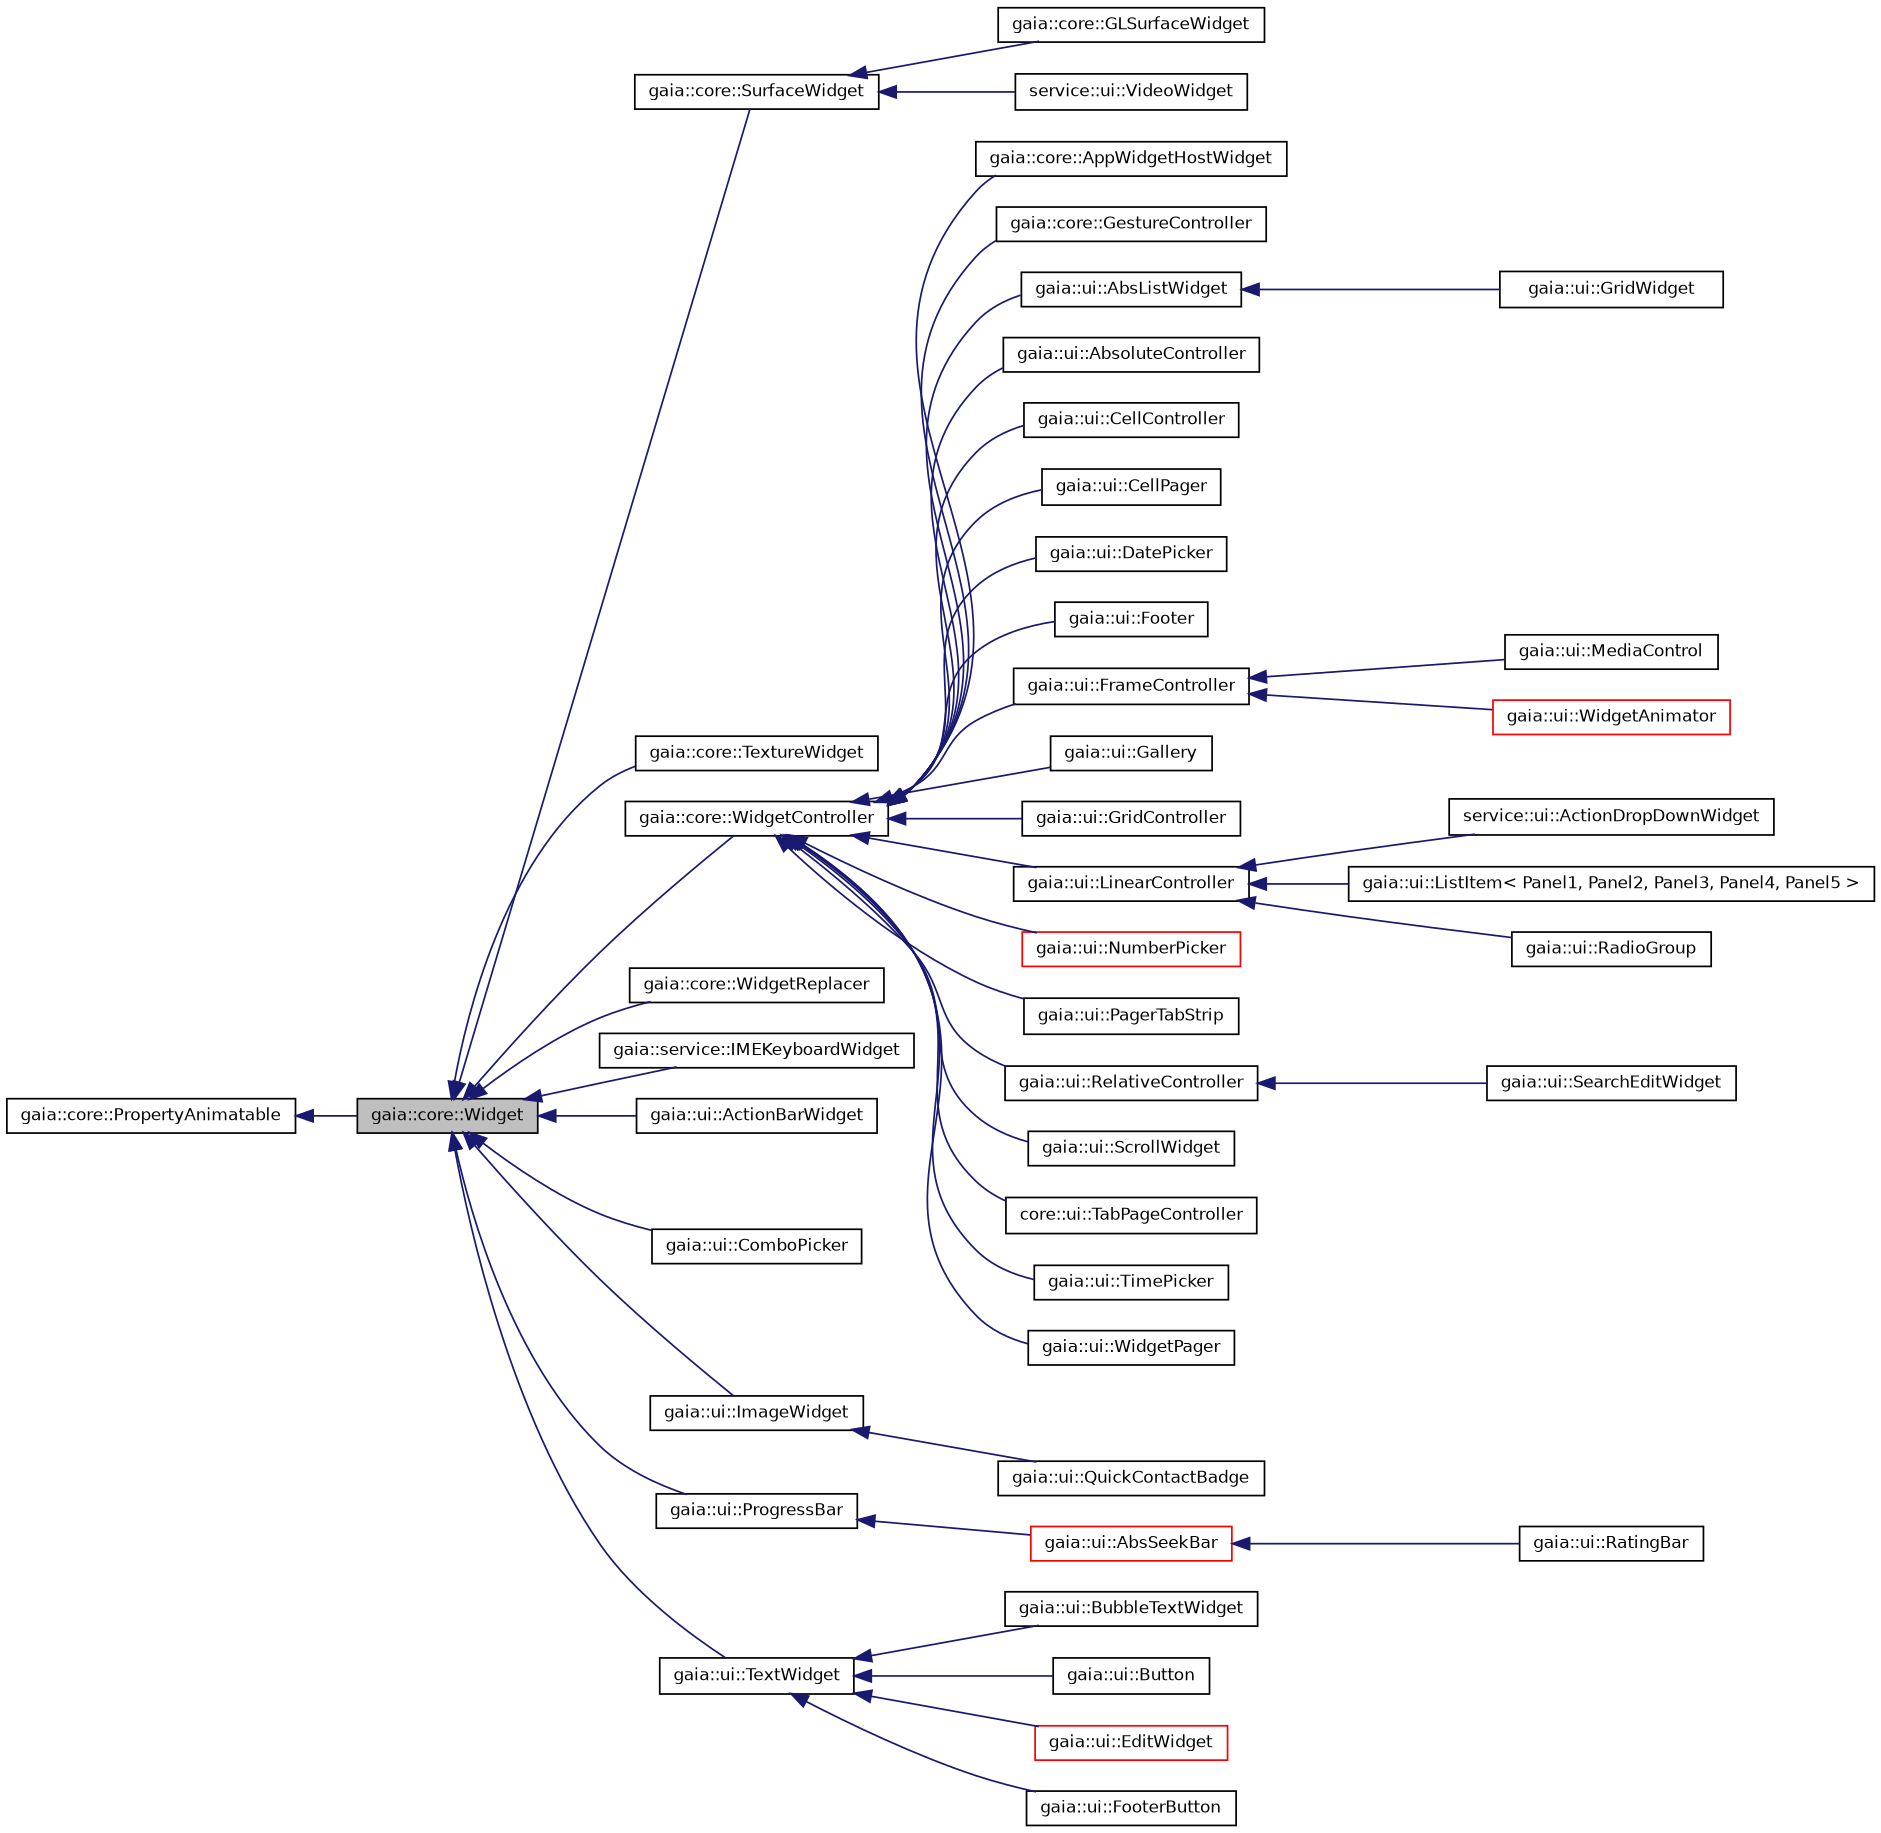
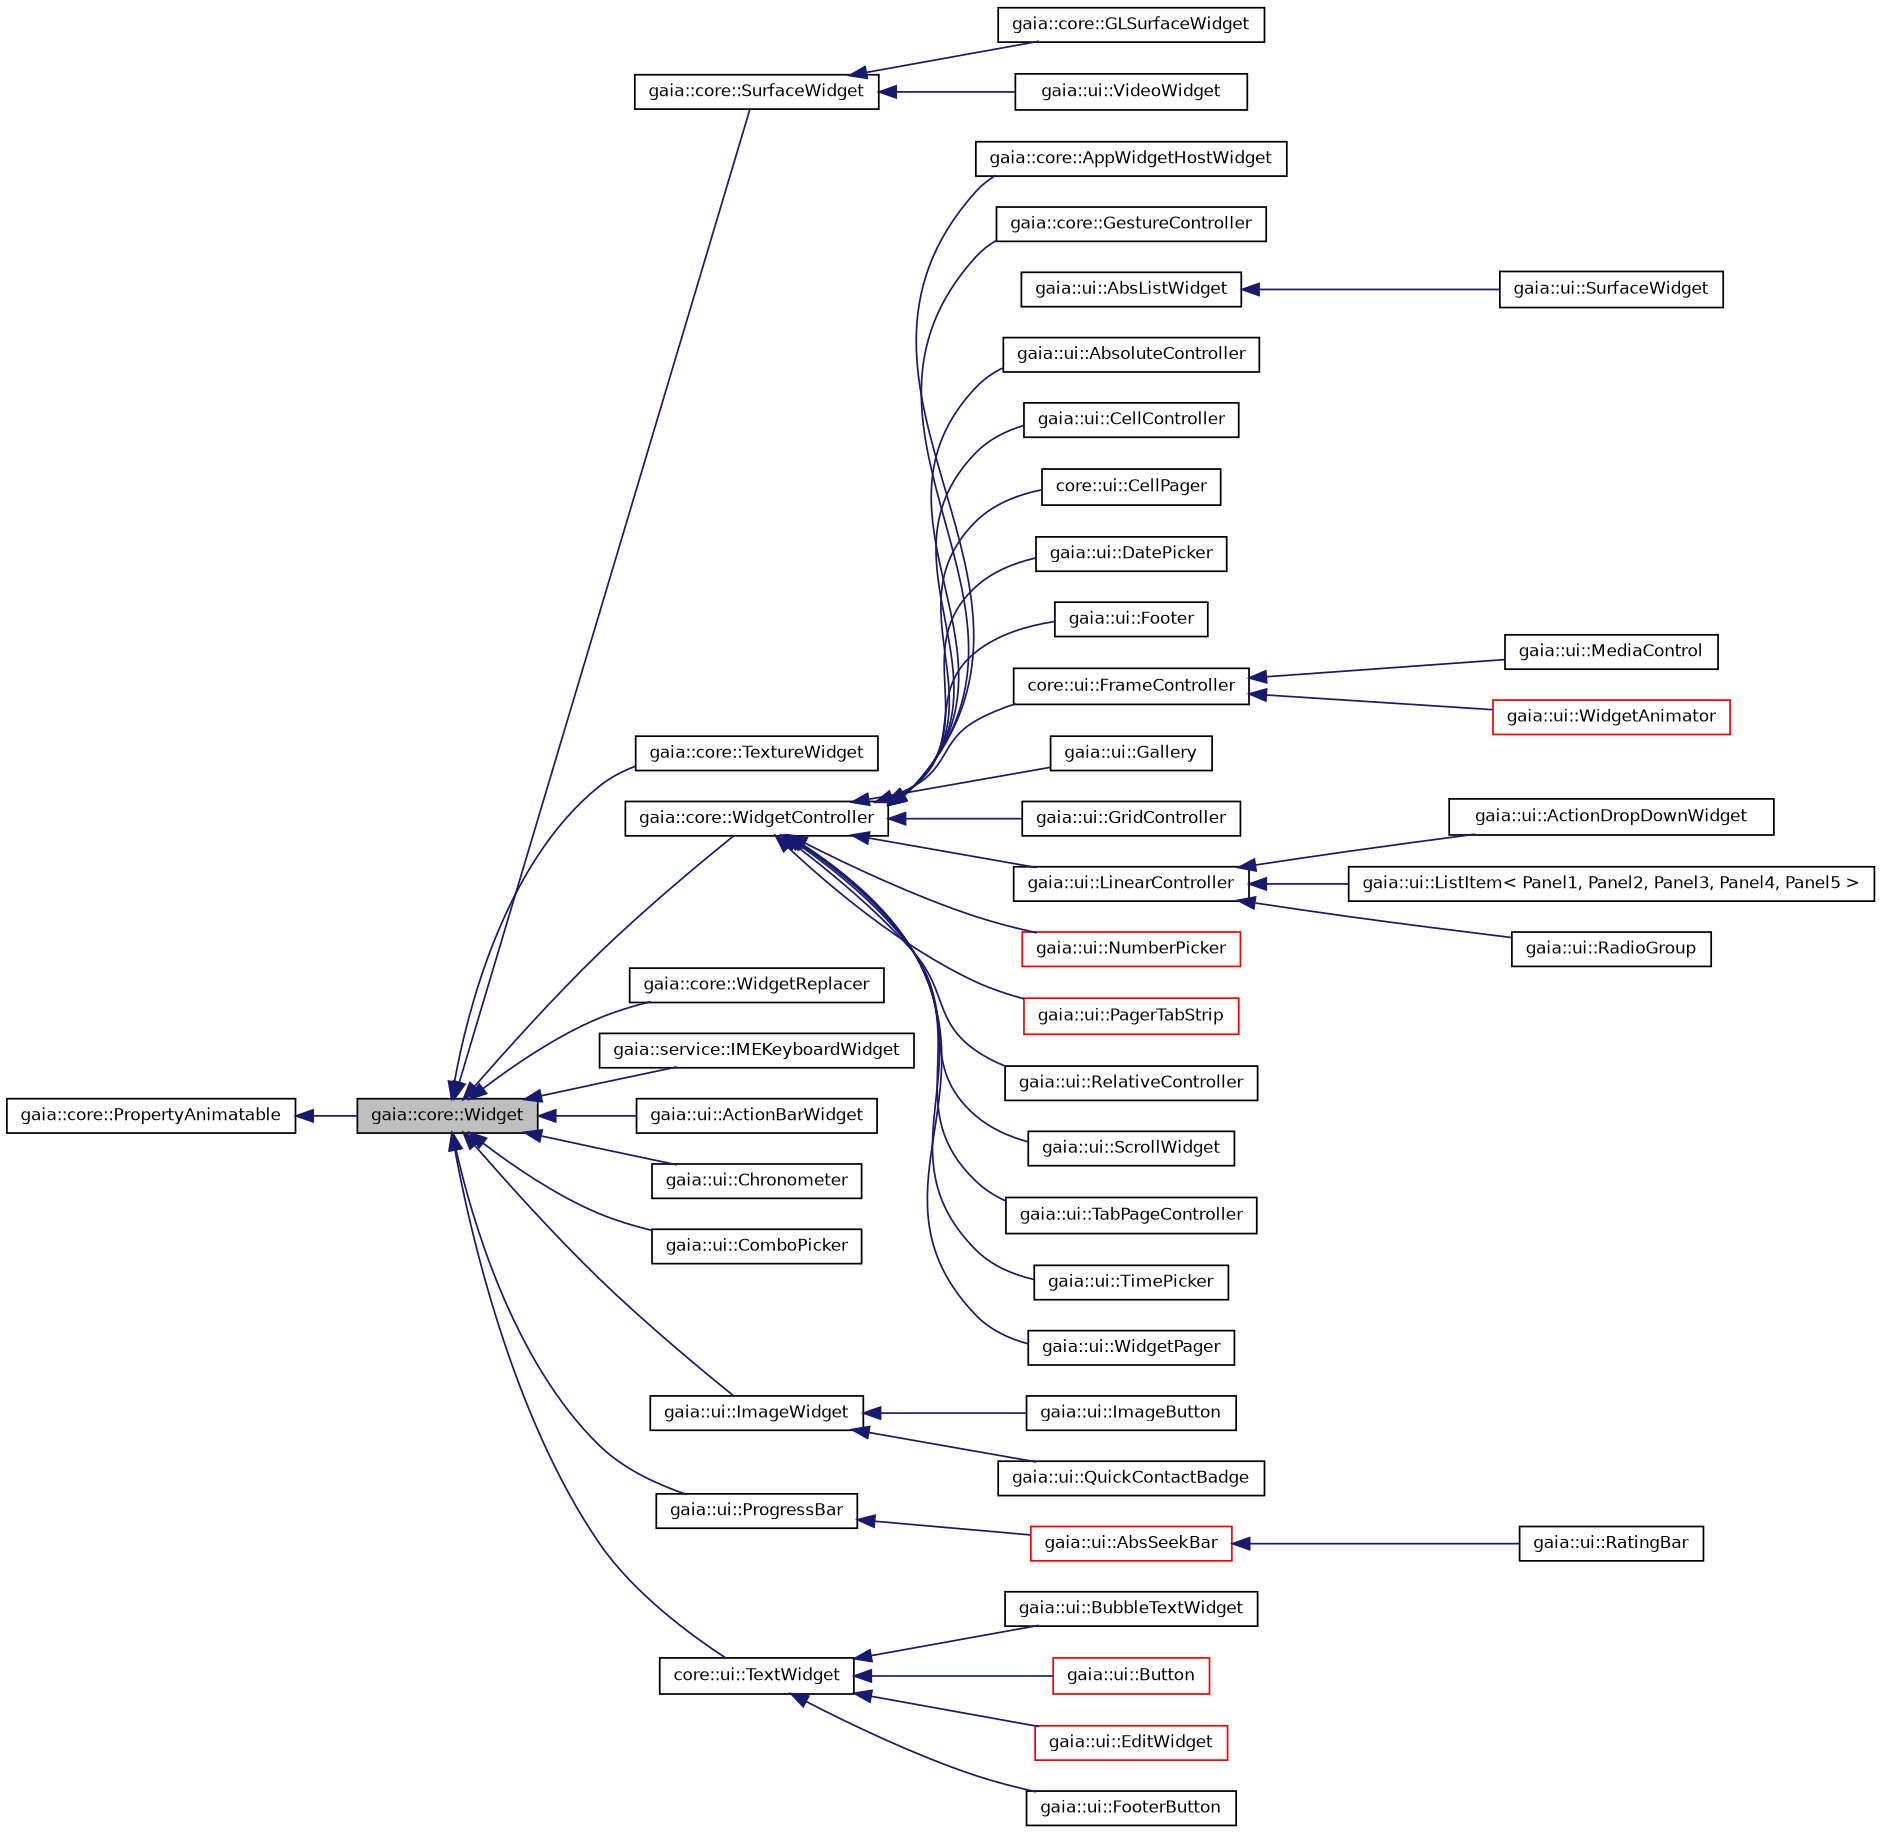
node "service::ui::VideoWidget": label "service::ui::VideoWidget" -> "gaia::ui::VideoWidget"
node "gaia::ui::GridWidget": label "gaia::ui::GridWidget" -> "gaia::ui::SurfaceWidget"
edge "gaia::ui::AbsListWidget" -> "gaia::core::WidgetController": removed
node "gaia::ui::CellPager": label "gaia::ui::CellPager" -> "core::ui::CellPager"
node "gaia::ui::FrameController": label "gaia::ui::FrameController" -> "core::ui::FrameController"
node "service::ui::ActionDropDownWidget": label "service::ui::ActionDropDownWidget" -> "gaia::ui::ActionDropDownWidget"
node "gaia::ui::PagerTabStrip": color black -> red
node "gaia::ui::SearchEditWidget": removed
node "gaia::ui::Chronometer": added
node "core::ui::TabPageController": label "core::ui::TabPageController" -> "gaia::ui::TabPageController"
node "gaia::ui::ImageButton": added
node "gaia::ui::TextWidget": label "gaia::ui::TextWidget" -> "core::ui::TextWidget"
node "gaia::ui::Button": color black -> red
